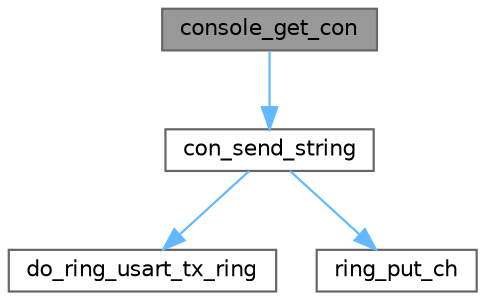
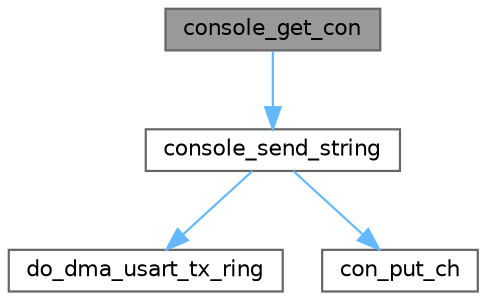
node "con_send_string": label "con_send_string" -> "console_send_string"
node "do_ring_usart_tx_ring": label "do_ring_usart_tx_ring" -> "do_dma_usart_tx_ring"
node "ring_put_ch": label "ring_put_ch" -> "con_put_ch"
